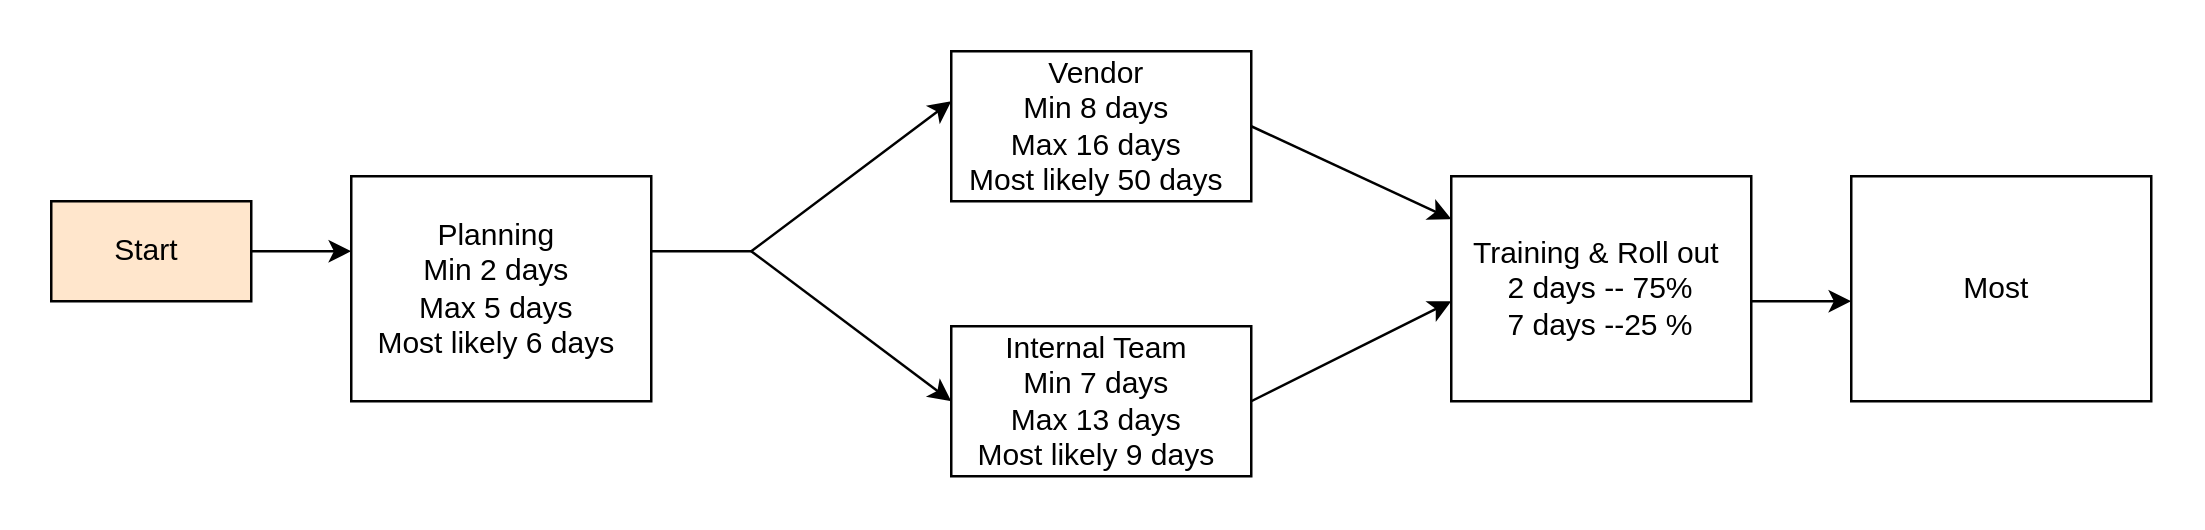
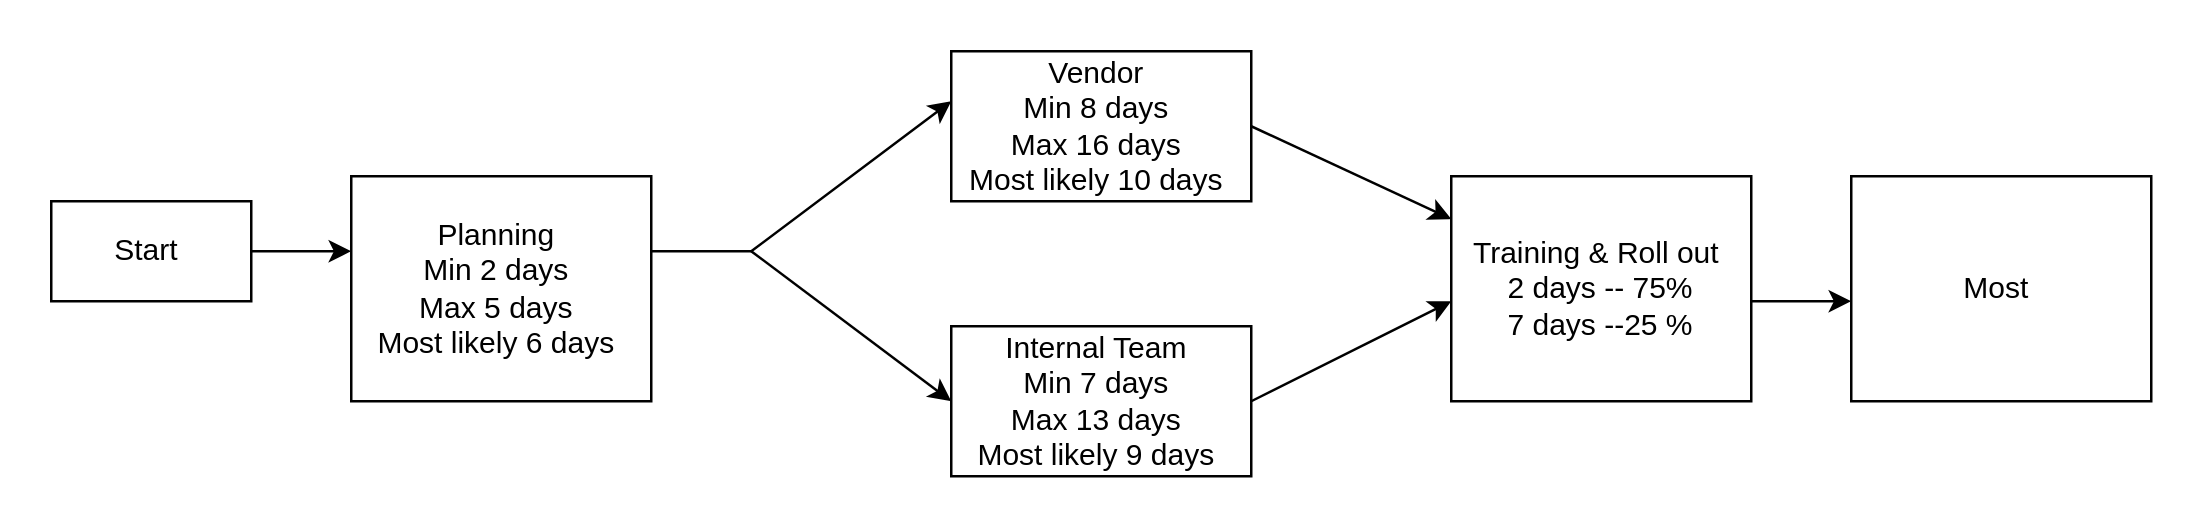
node "Vendor Min 8 days Max 16 days Most likely 50 days": label "Vendor Min 8 days Max 16 days Most likely 50 days" -> "Vendor Min 8 days Max 16 days Most likely 10 days"
node "Start": fillcolor #ffe6cc -> #ffffff
